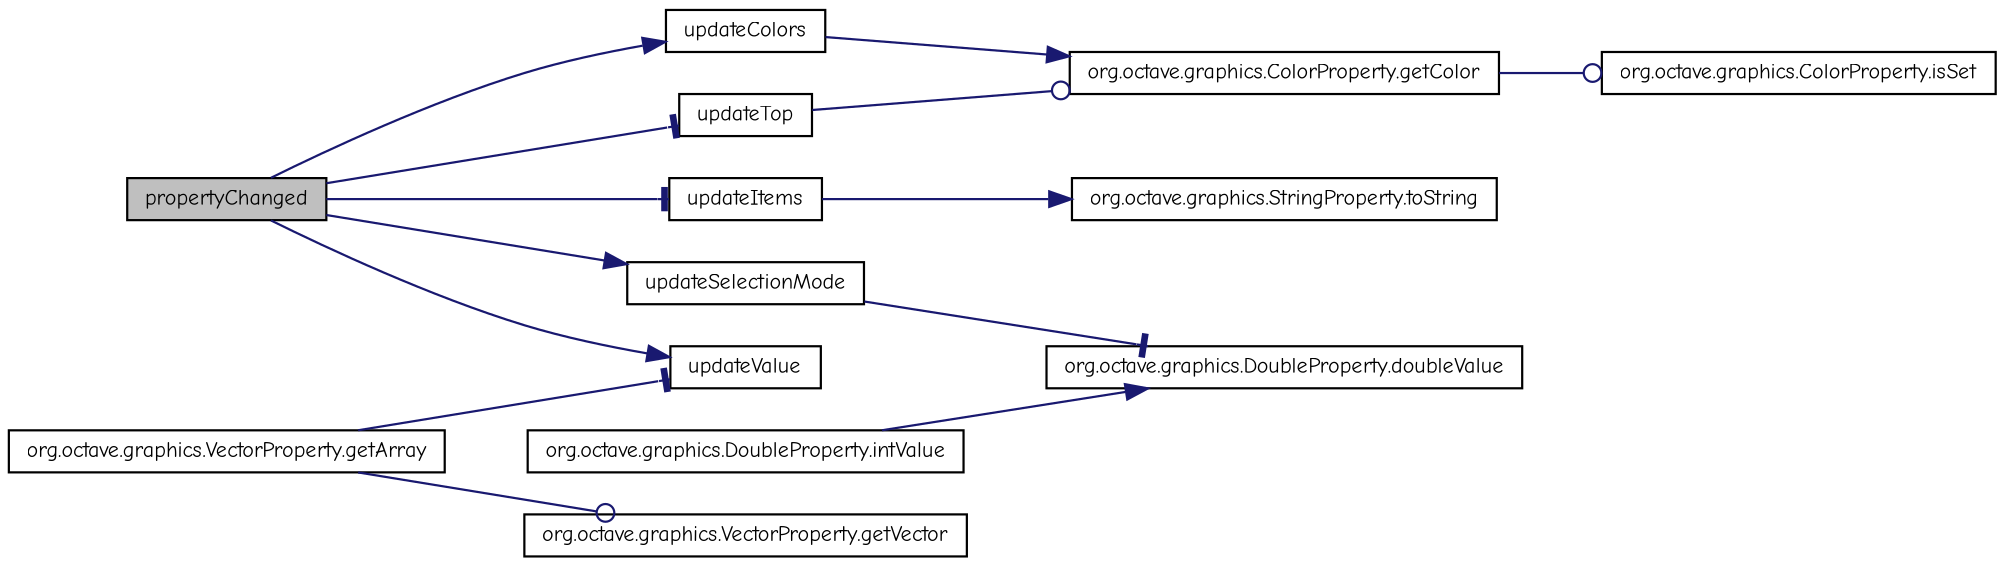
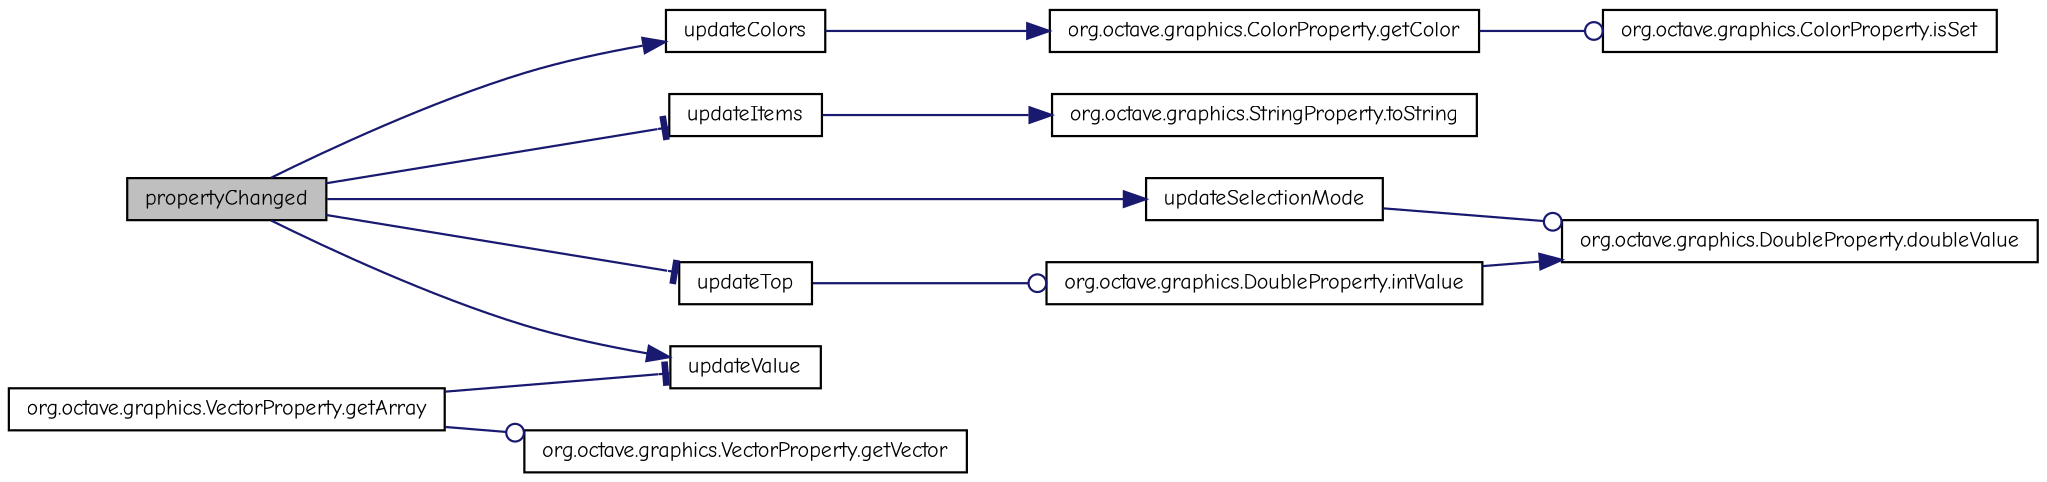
edge "updateTop" -> "org.octave.graphics.ColorProperty.getColor": now "updateTop" -> "org.octave.graphics.DoubleProperty.intValue"
edge "updateSelectionMode" -> "org.octave.graphics.DoubleProperty.doubleValue": arrowhead tee -> odot
